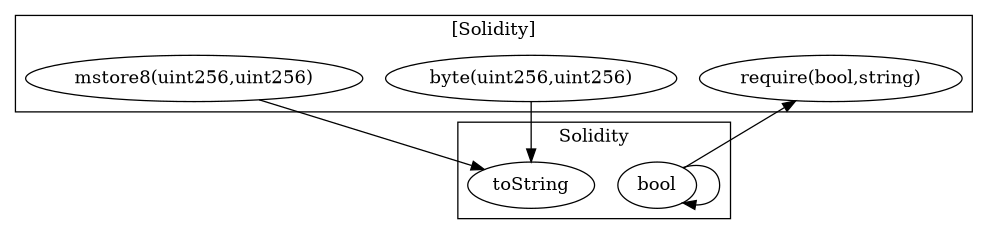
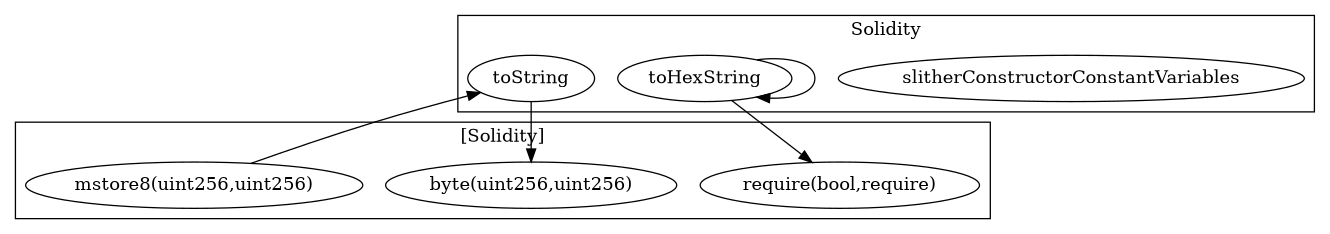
node "require(bool,string)": label "require(bool,string)" -> "require(bool,require)"
node "slitherConstructorConstantVariables": added
edge "byte(uint256,uint256)" -> "toString": reversed
node "bool": label "bool" -> "toHexString"
